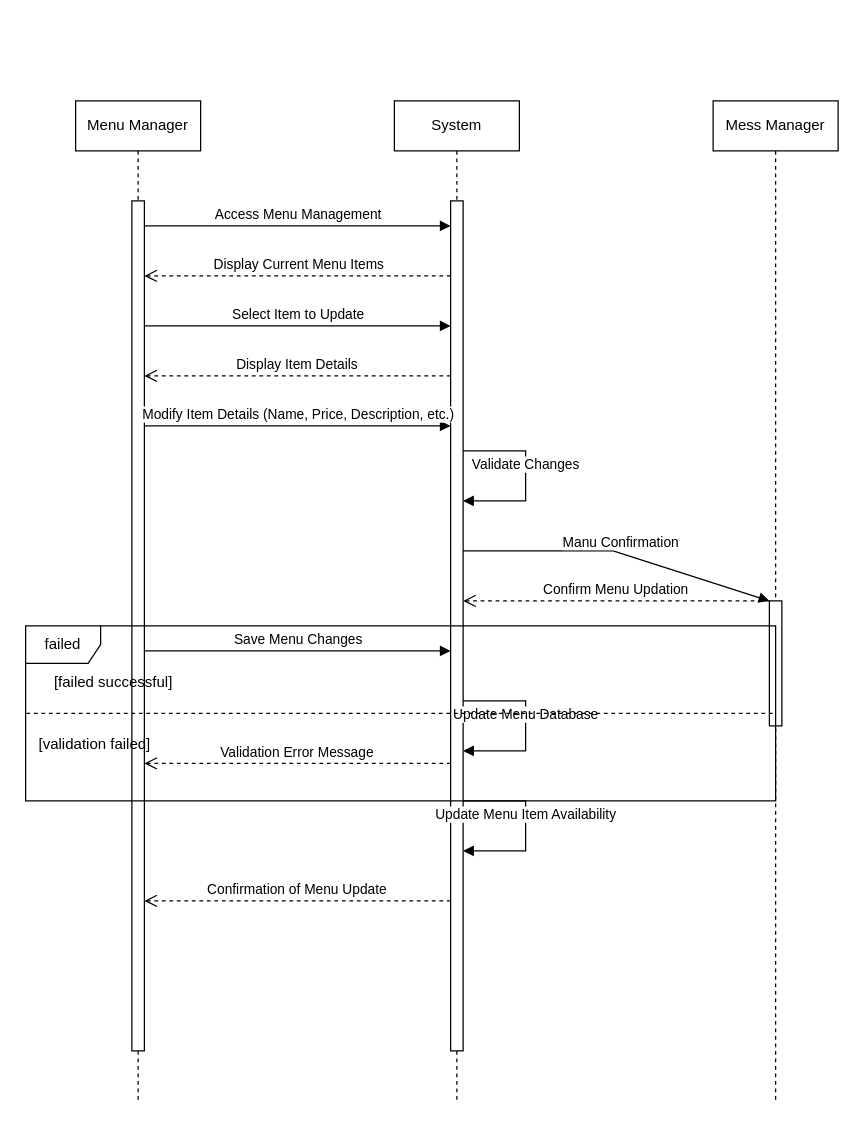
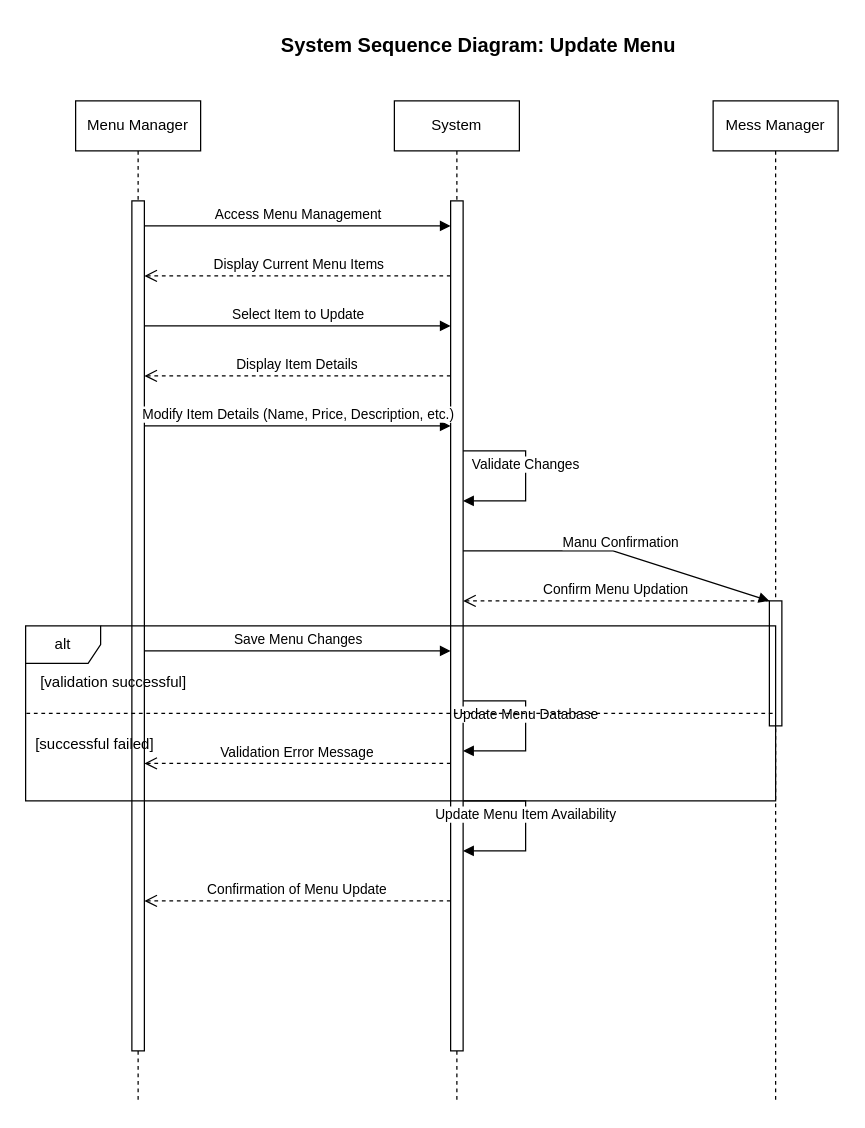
node "System Sequence Diagram: Update Menu": added
node "failed": label "failed" -> "alt"
node "[failed successful]": label "[failed successful]" -> "[validation successful]"
node "[validation failed]": label "[validation failed]" -> "[successful failed]"
